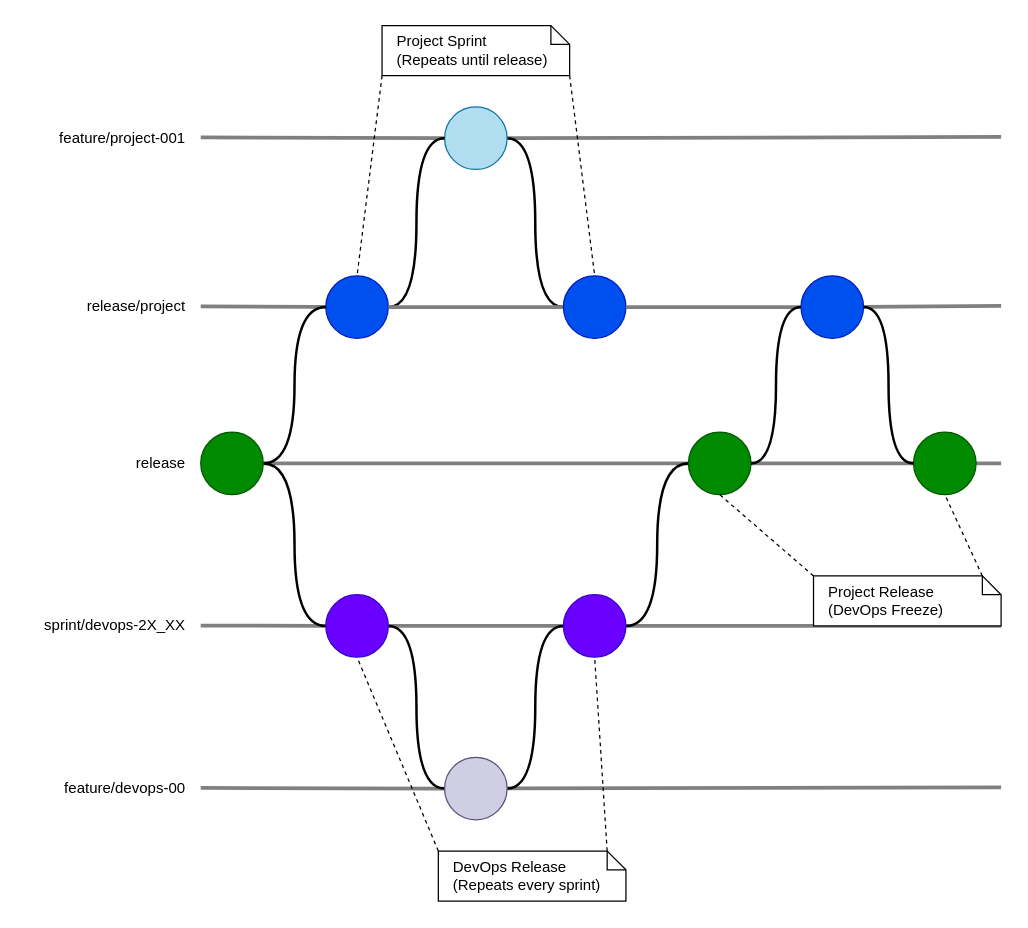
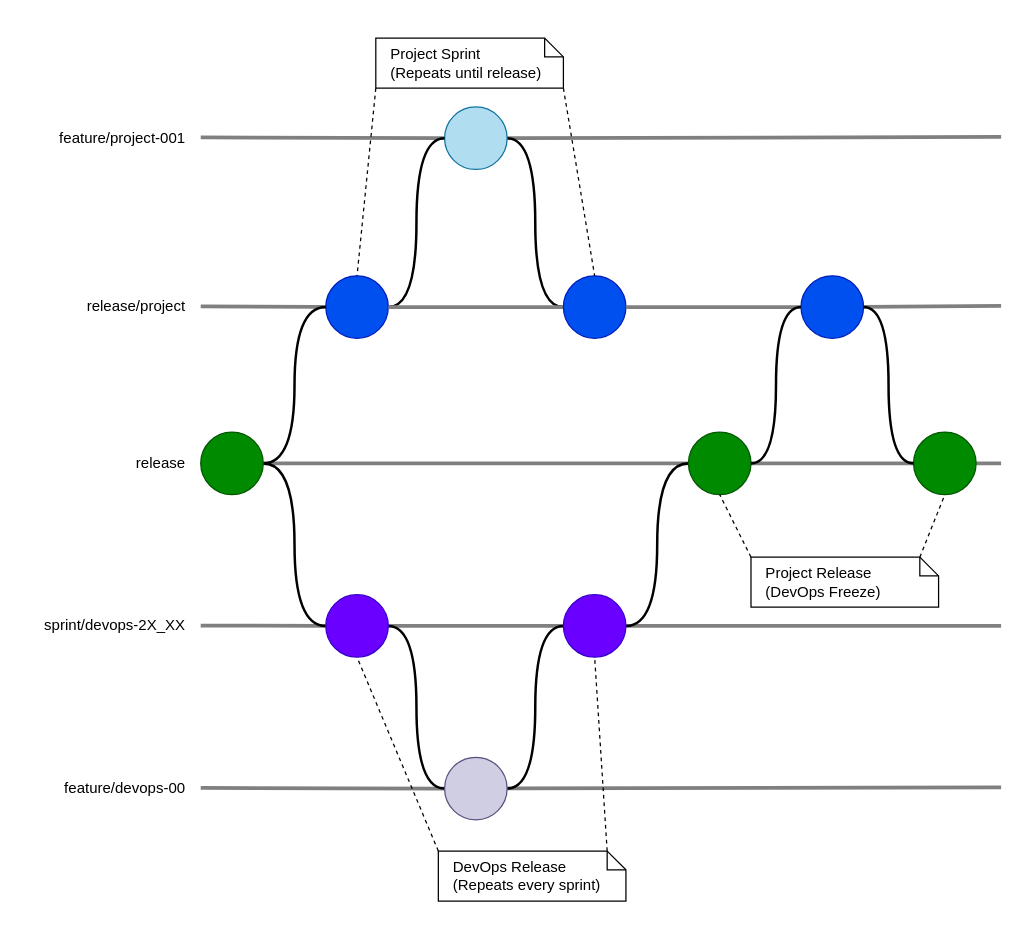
node "Project Sprint (Repeats until release)": moved (476, 51) -> (469, 63)
node "Project Release (DevOps Freeze)": moved (907, 601) -> (844, 582)
